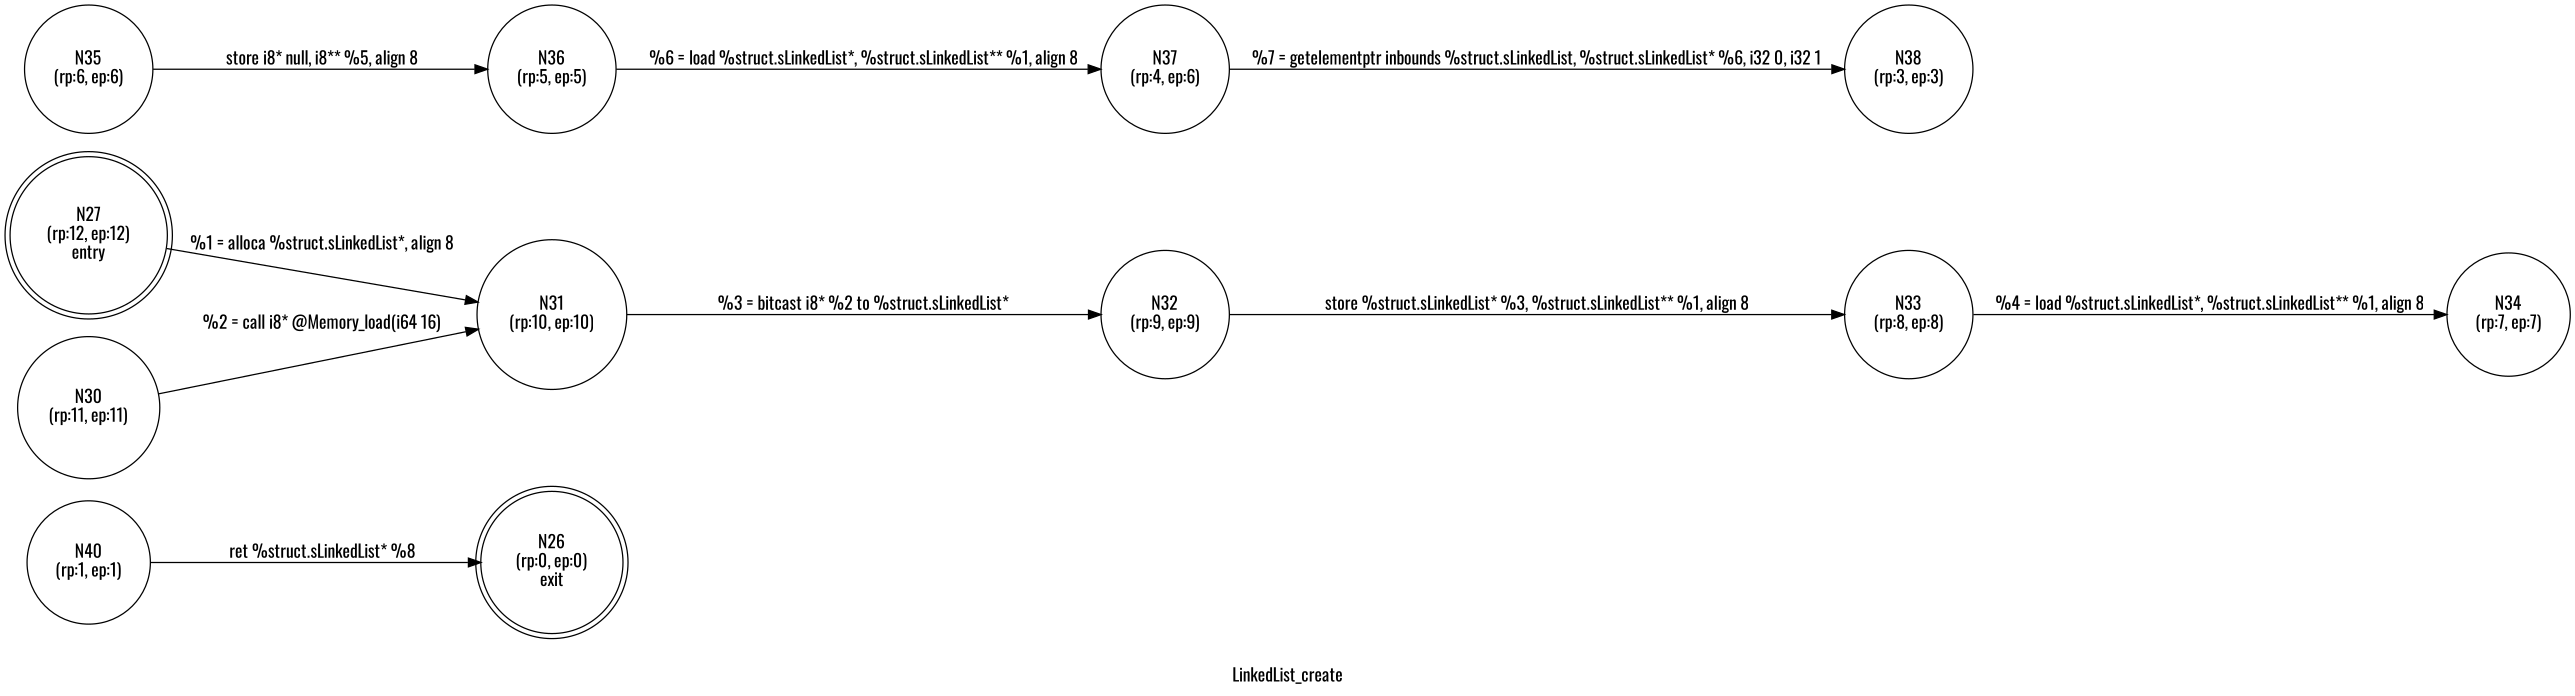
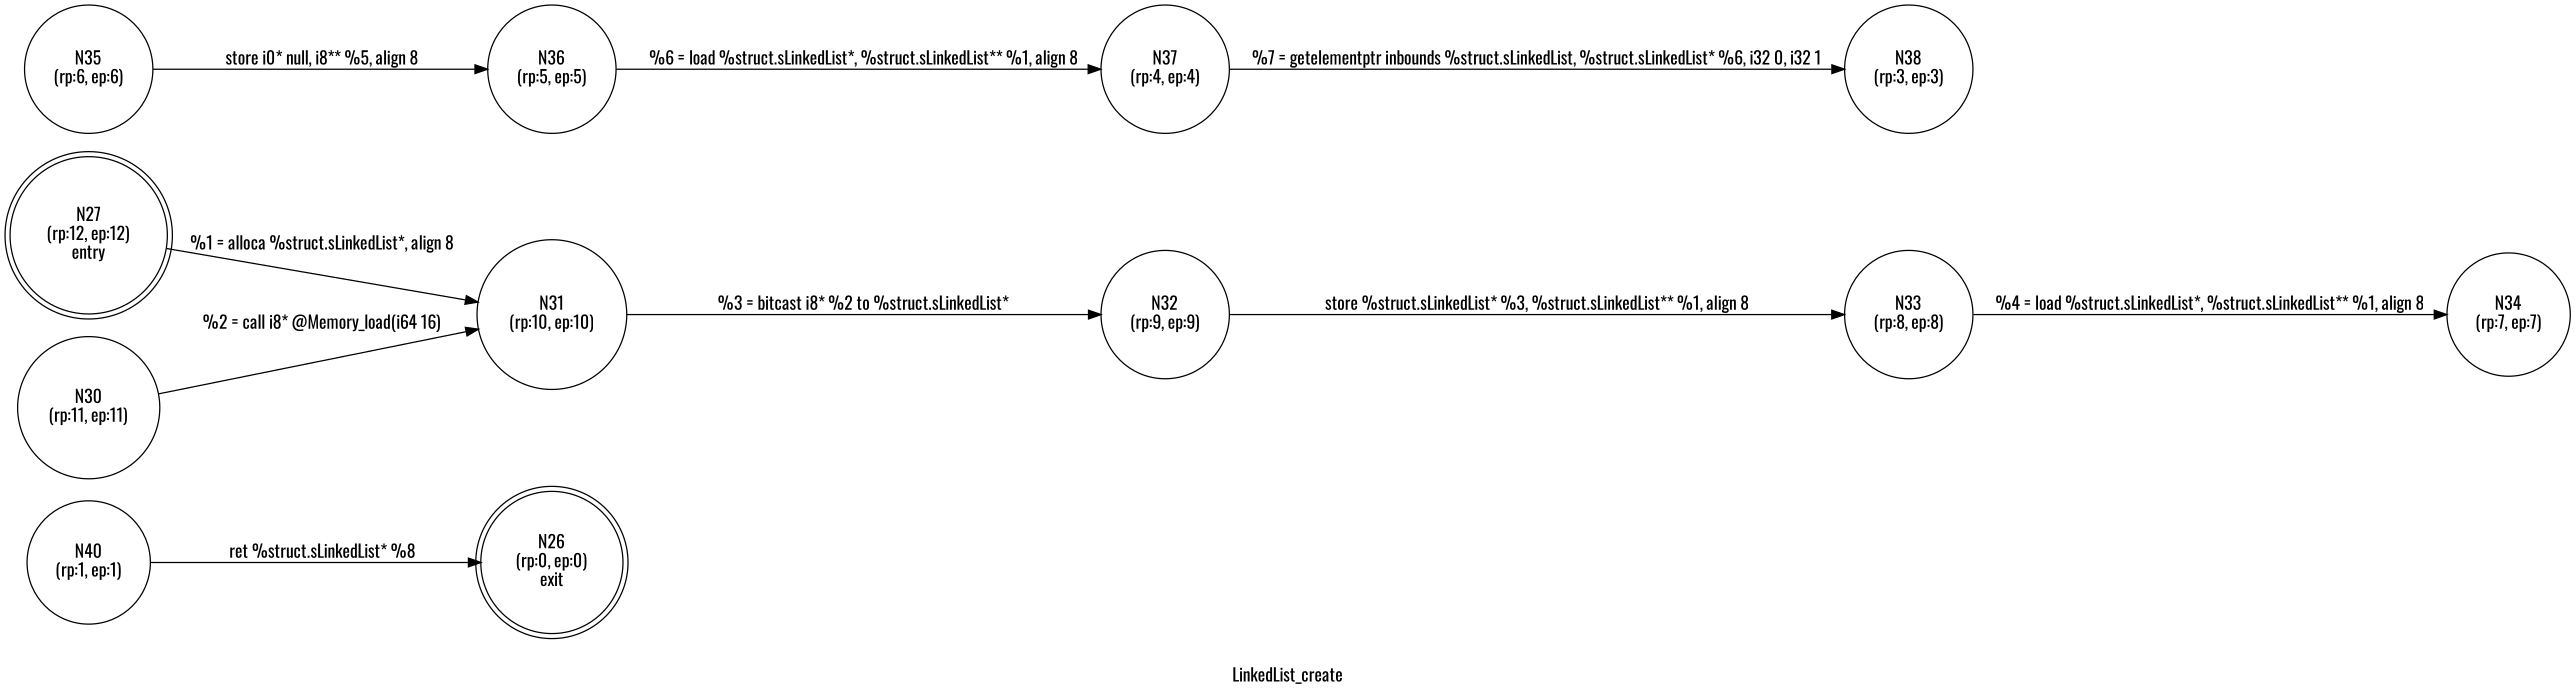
edge "N35 (rp:6, ep:6)" -> "N36 (rp:5, ep:5)": label "store i8* null, i8** %5, align 8" -> "store i0* null, i8** %5, align 8"
node "N37 (rp:4, ep:6)": label "N37 (rp:4, ep:6)" -> "N37 (rp:4, ep:4)"
